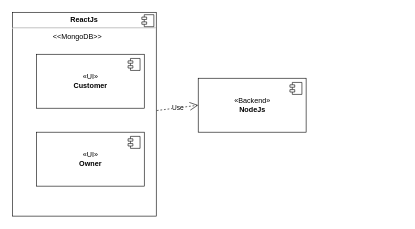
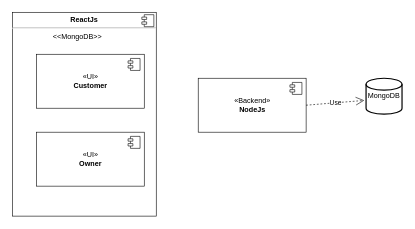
node "MongoDB": added
edge "«Backend» NodeJs" -> "MongoDB": added, label "Use"
edge "ReactJs <<MongoDB>>" -> "«Backend» NodeJs": removed, label "Use"
